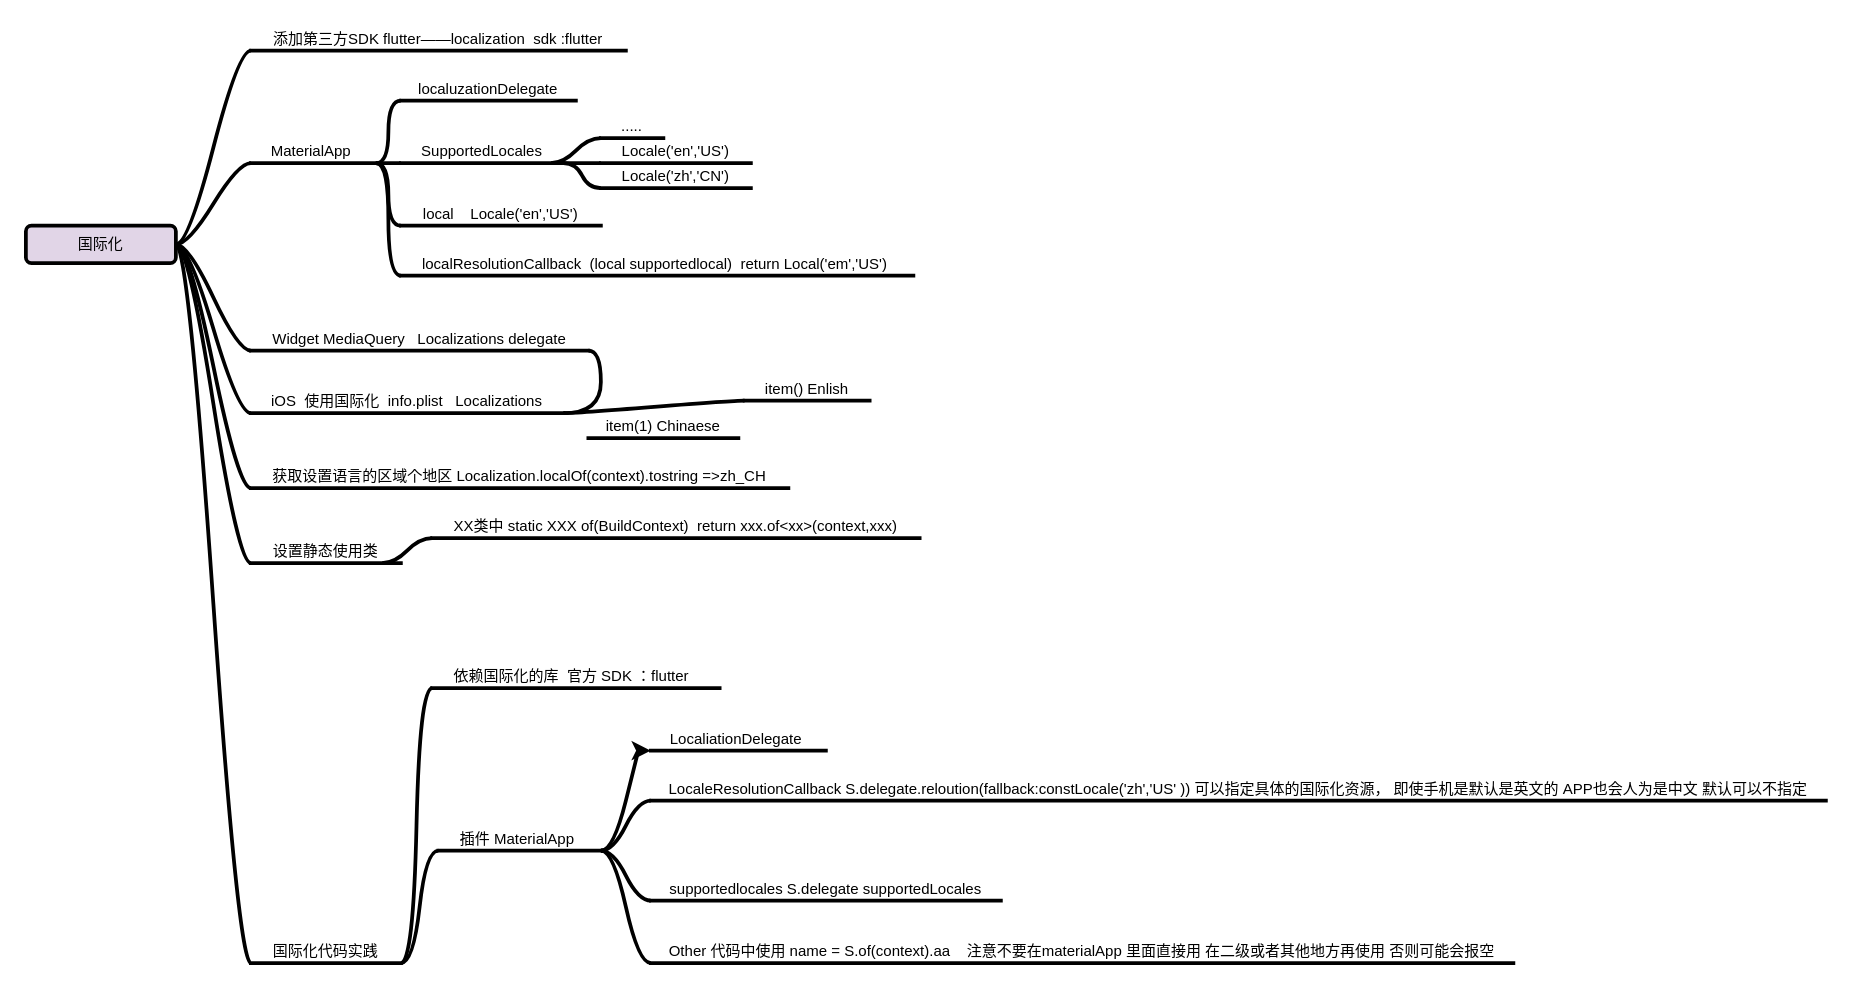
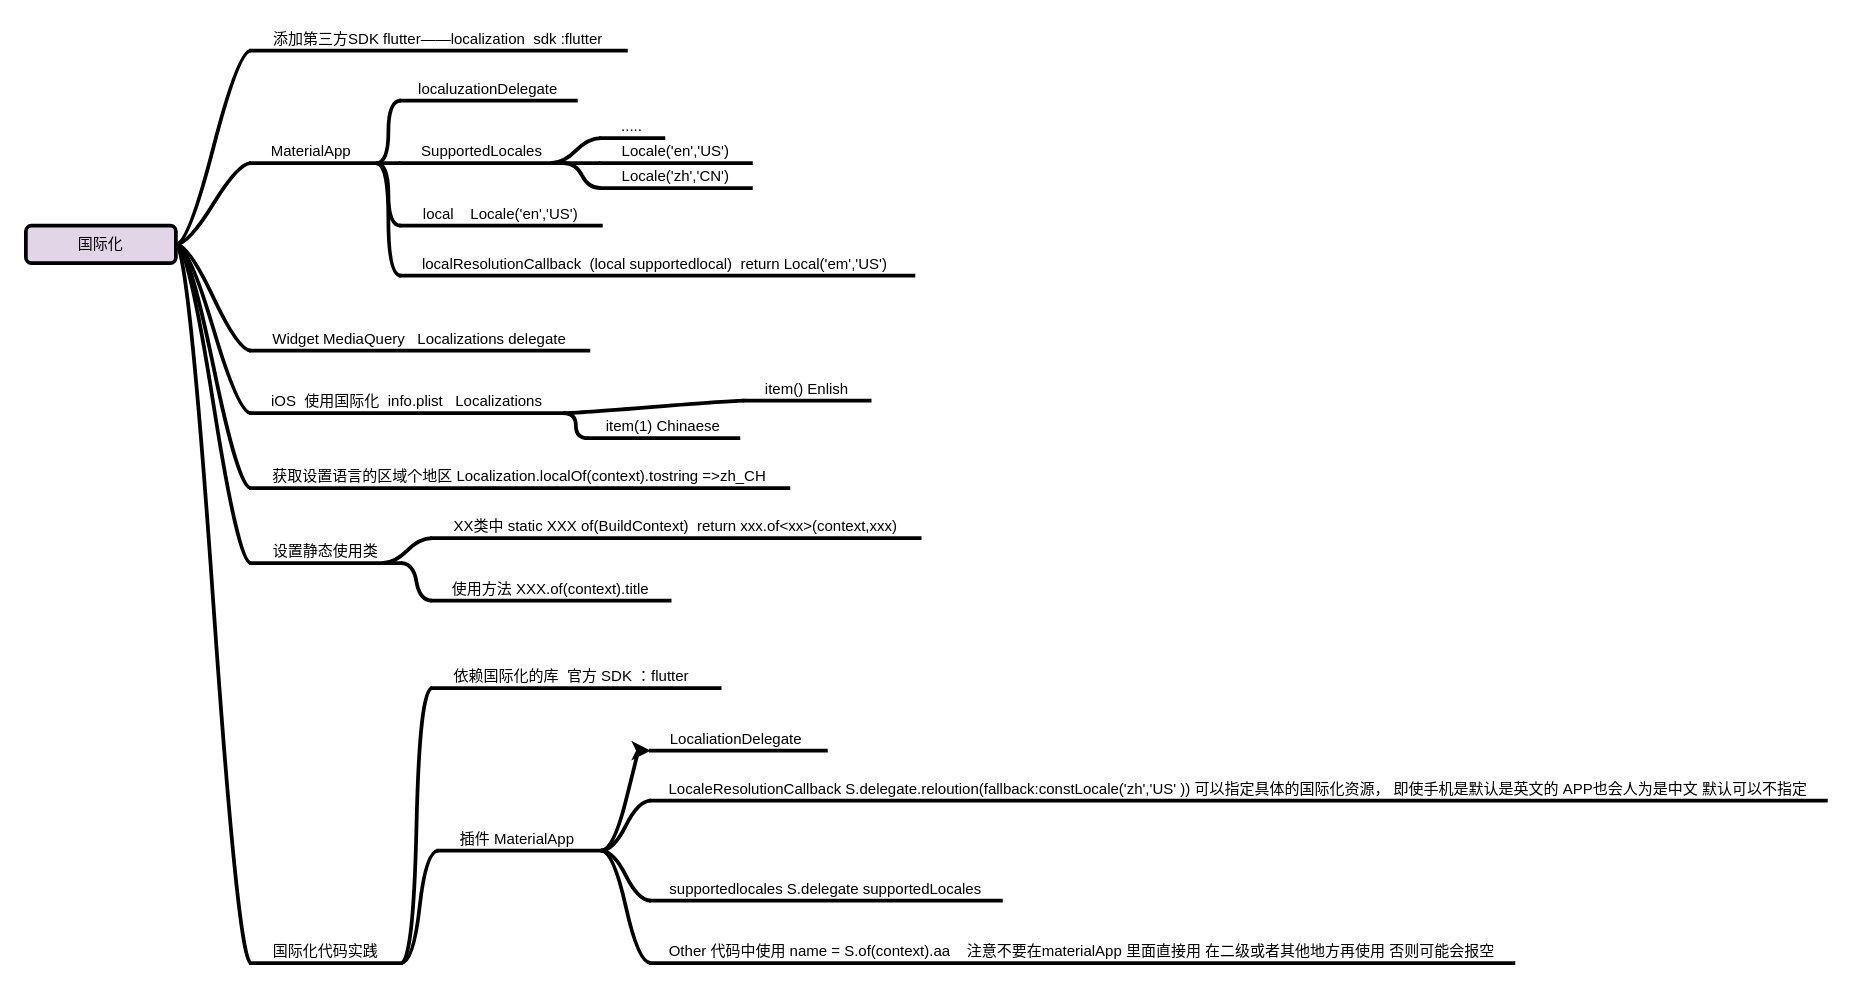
edge "Widget MediaQuery Localizations delegate" -- "iOS 使用国际化 info.plist Localizations": now "item(1) Chinaese" -- "iOS 使用国际化 info.plist Localizations"
edge "设置静态使用类" -- "使用方法 XXX.of(context).title": added
node "使用方法 XXX.of(context).title": added
